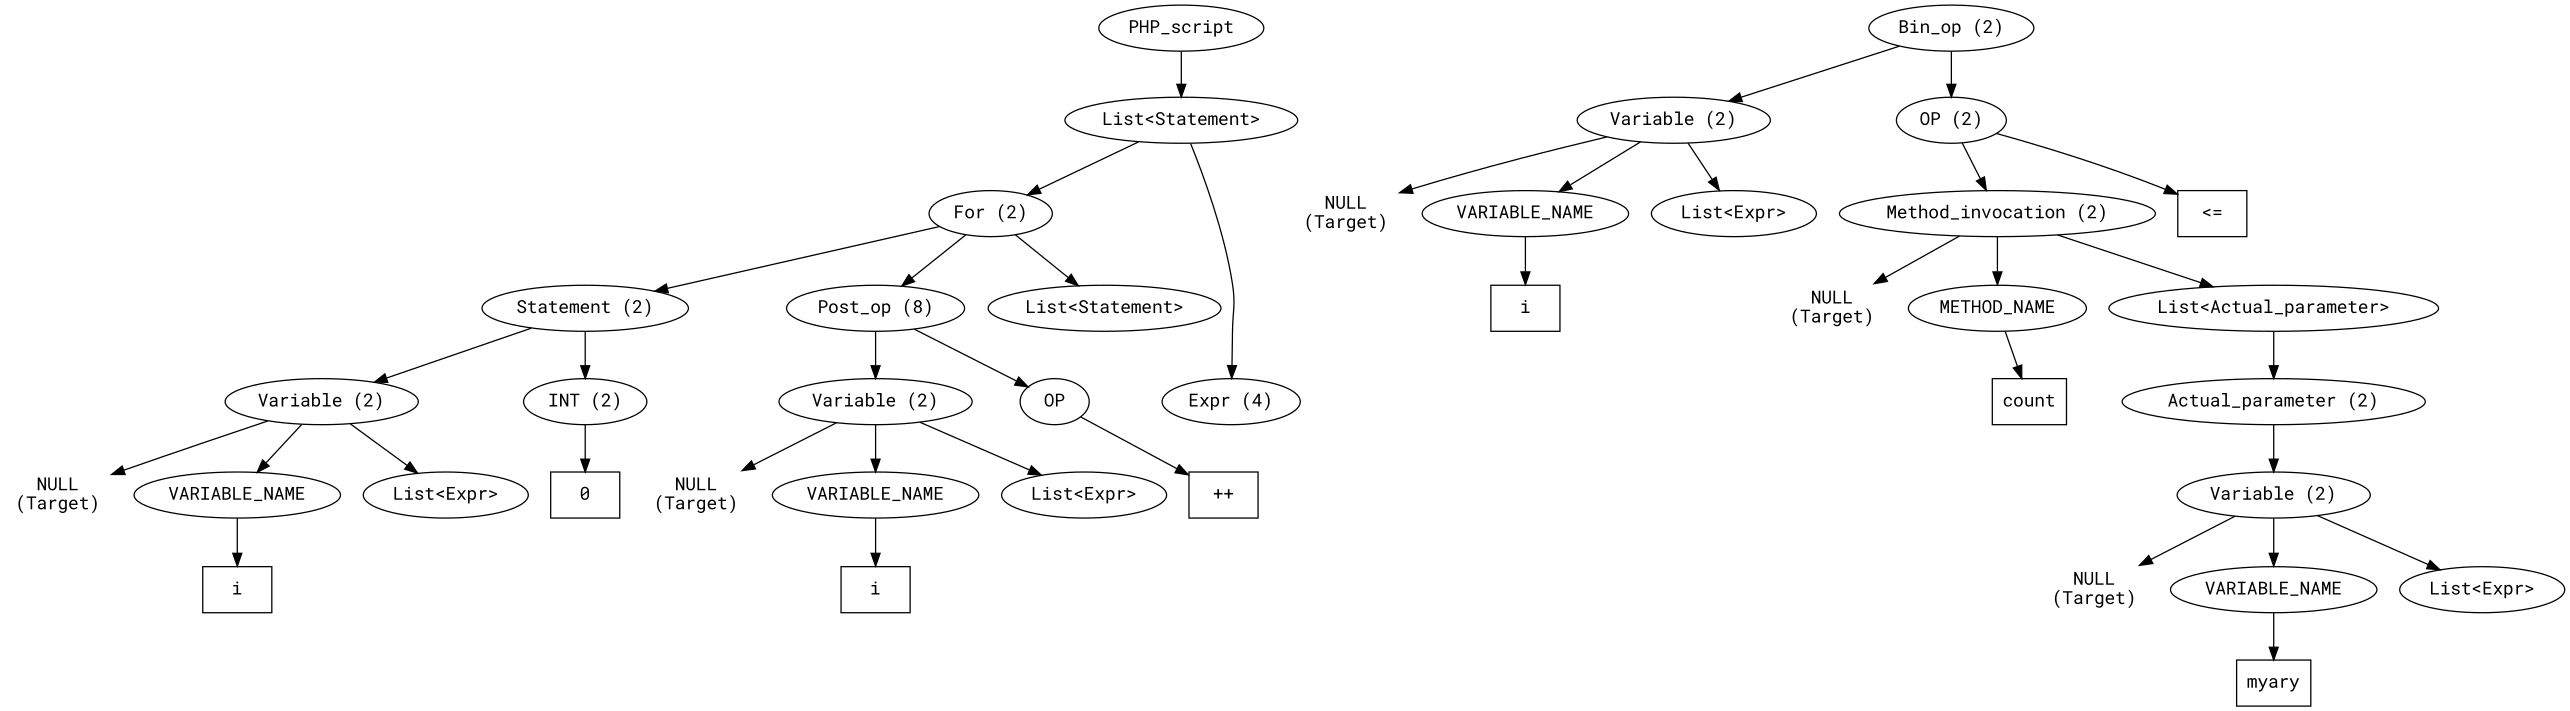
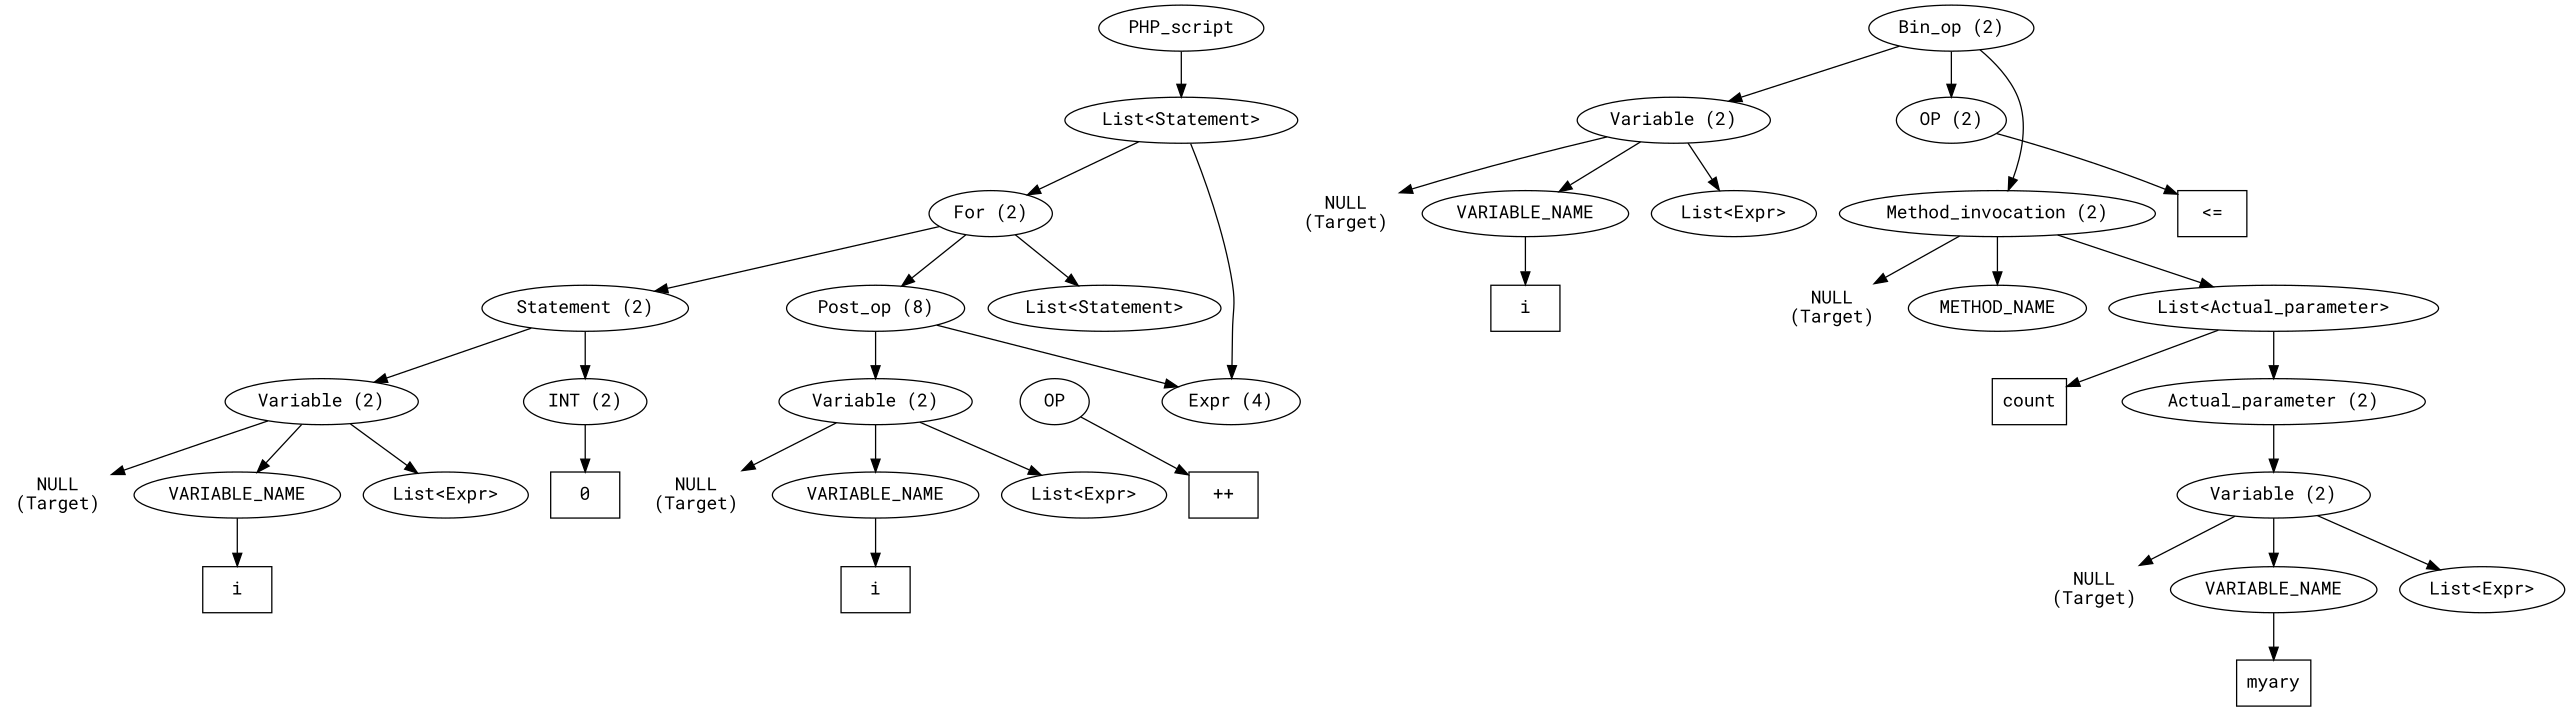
edge "OP (2)" -> "Method_invocation (2)": now "Bin_op (2)" -> "Method_invocation (2)"
edge "METHOD_NAME" -> "count": now "List<Actual_parameter>" -> "count"
edge "Post_op (8)" -> "OP": now "Post_op (8)" -> "Expr (4)"
